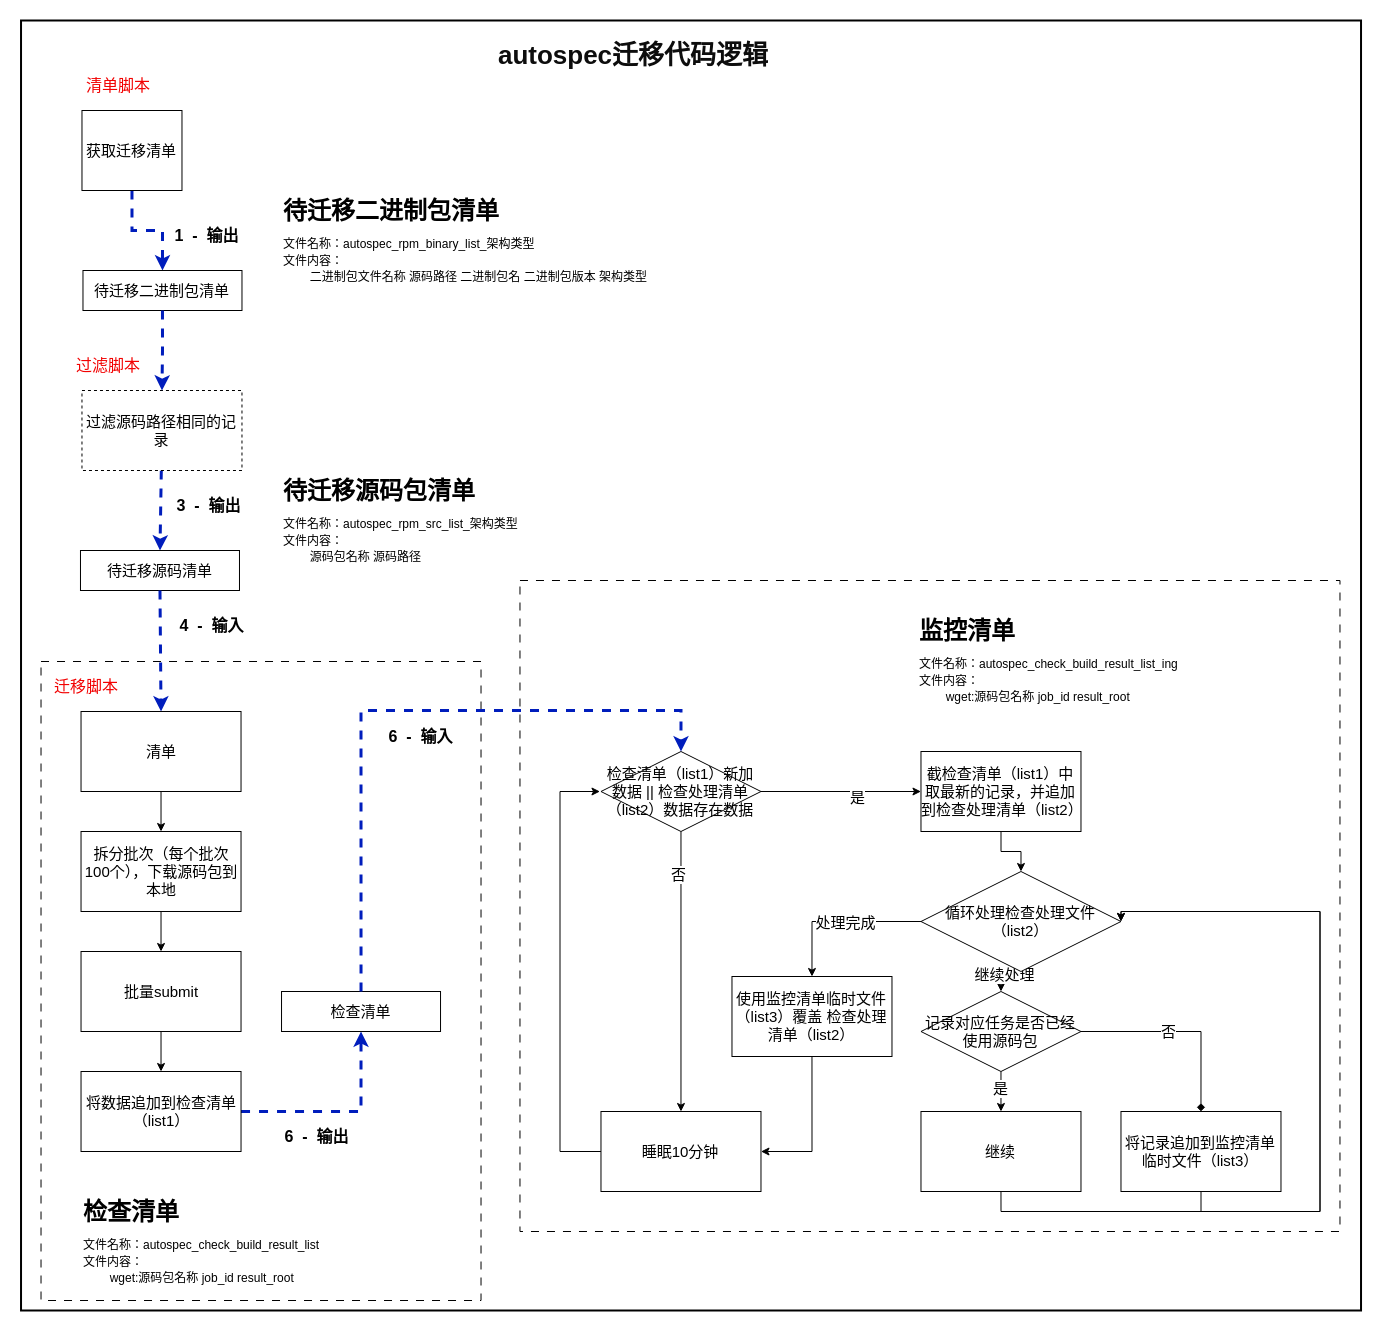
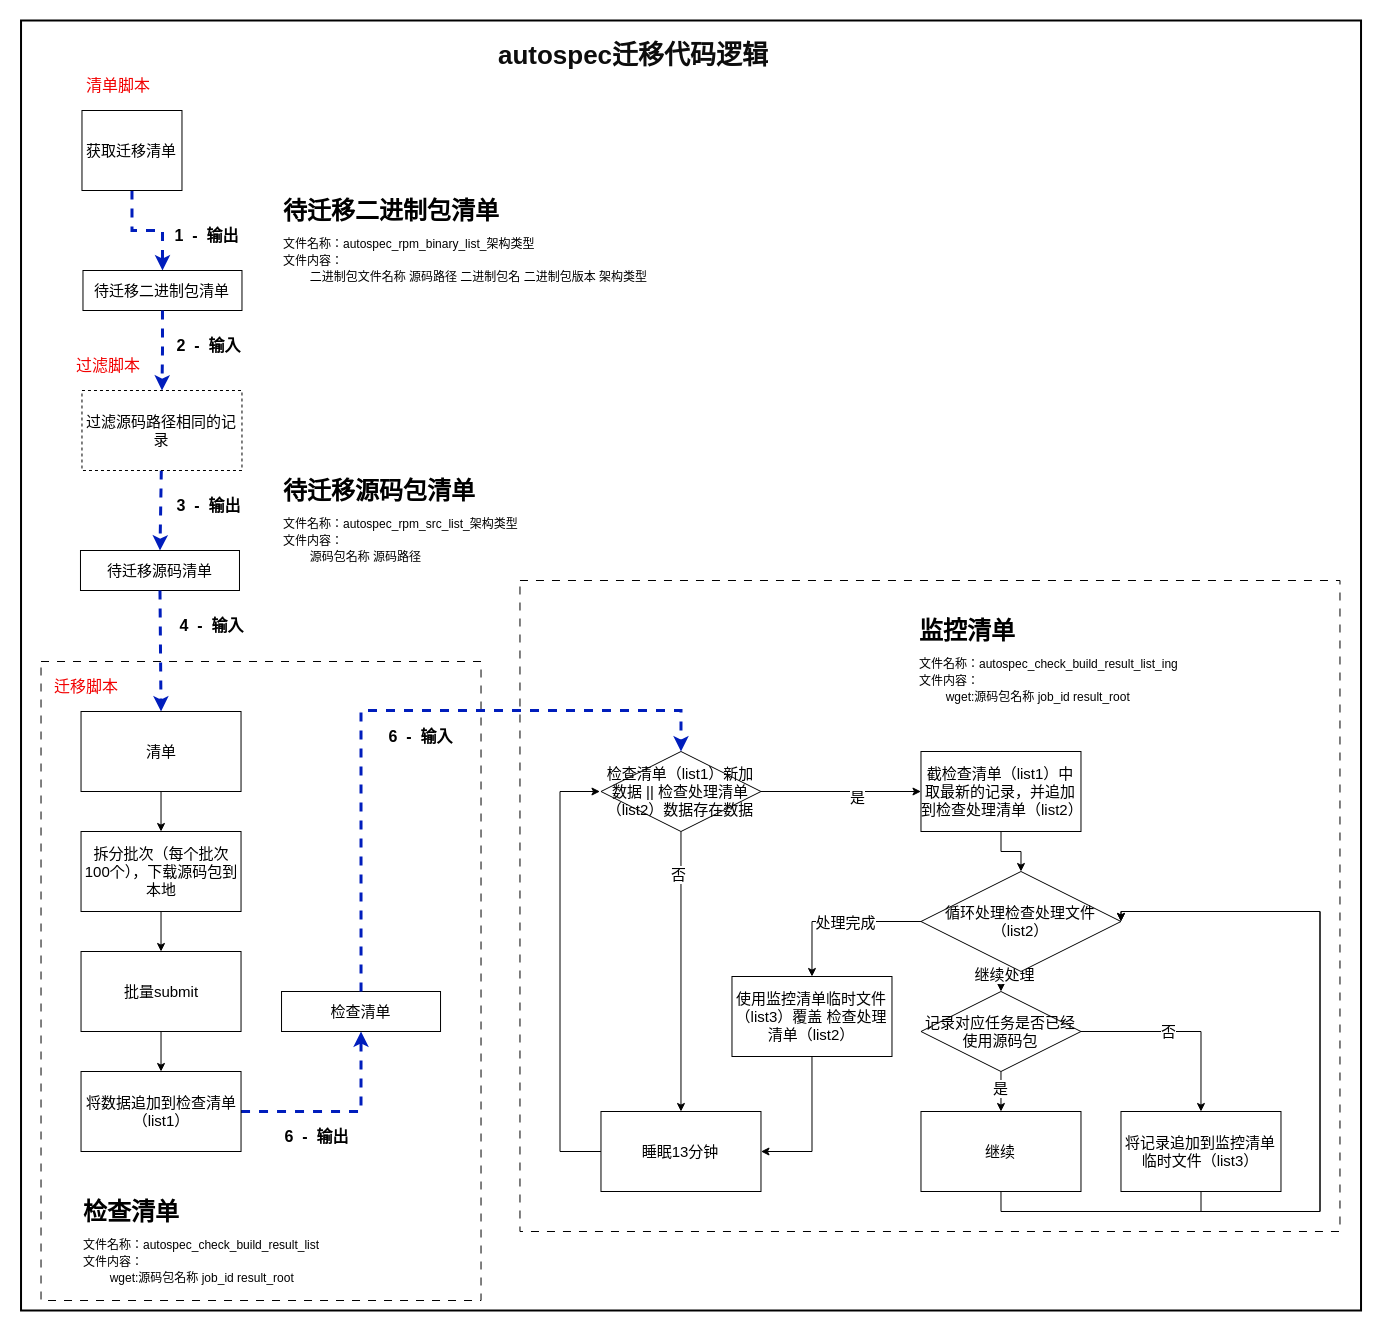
node "2 - 输入": added
edge "记录对应任务是否已经使用源码包" -> "将记录追加到监控清单临时文件（list3）": arrowhead diamond -> classic
node "睡眠10分钟": label "睡眠10分钟" -> "睡眠13分钟"
